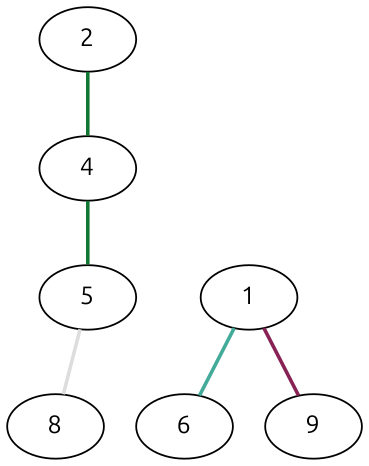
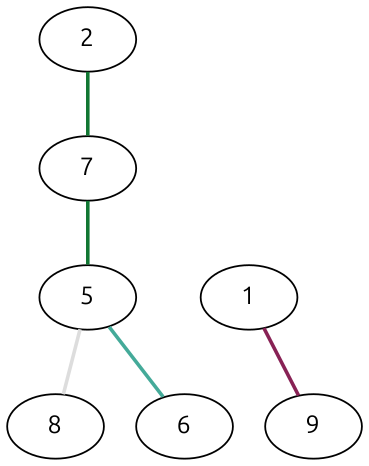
node "4": label "4" -> "7"
edge "1" -- "6": now "5" -- "6"
